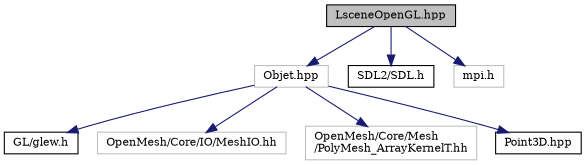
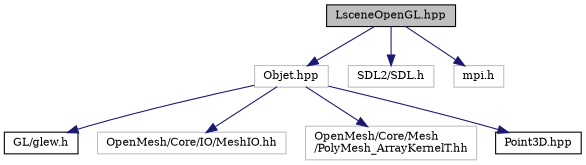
node "SDL2/SDL.h": color black -> grey75
